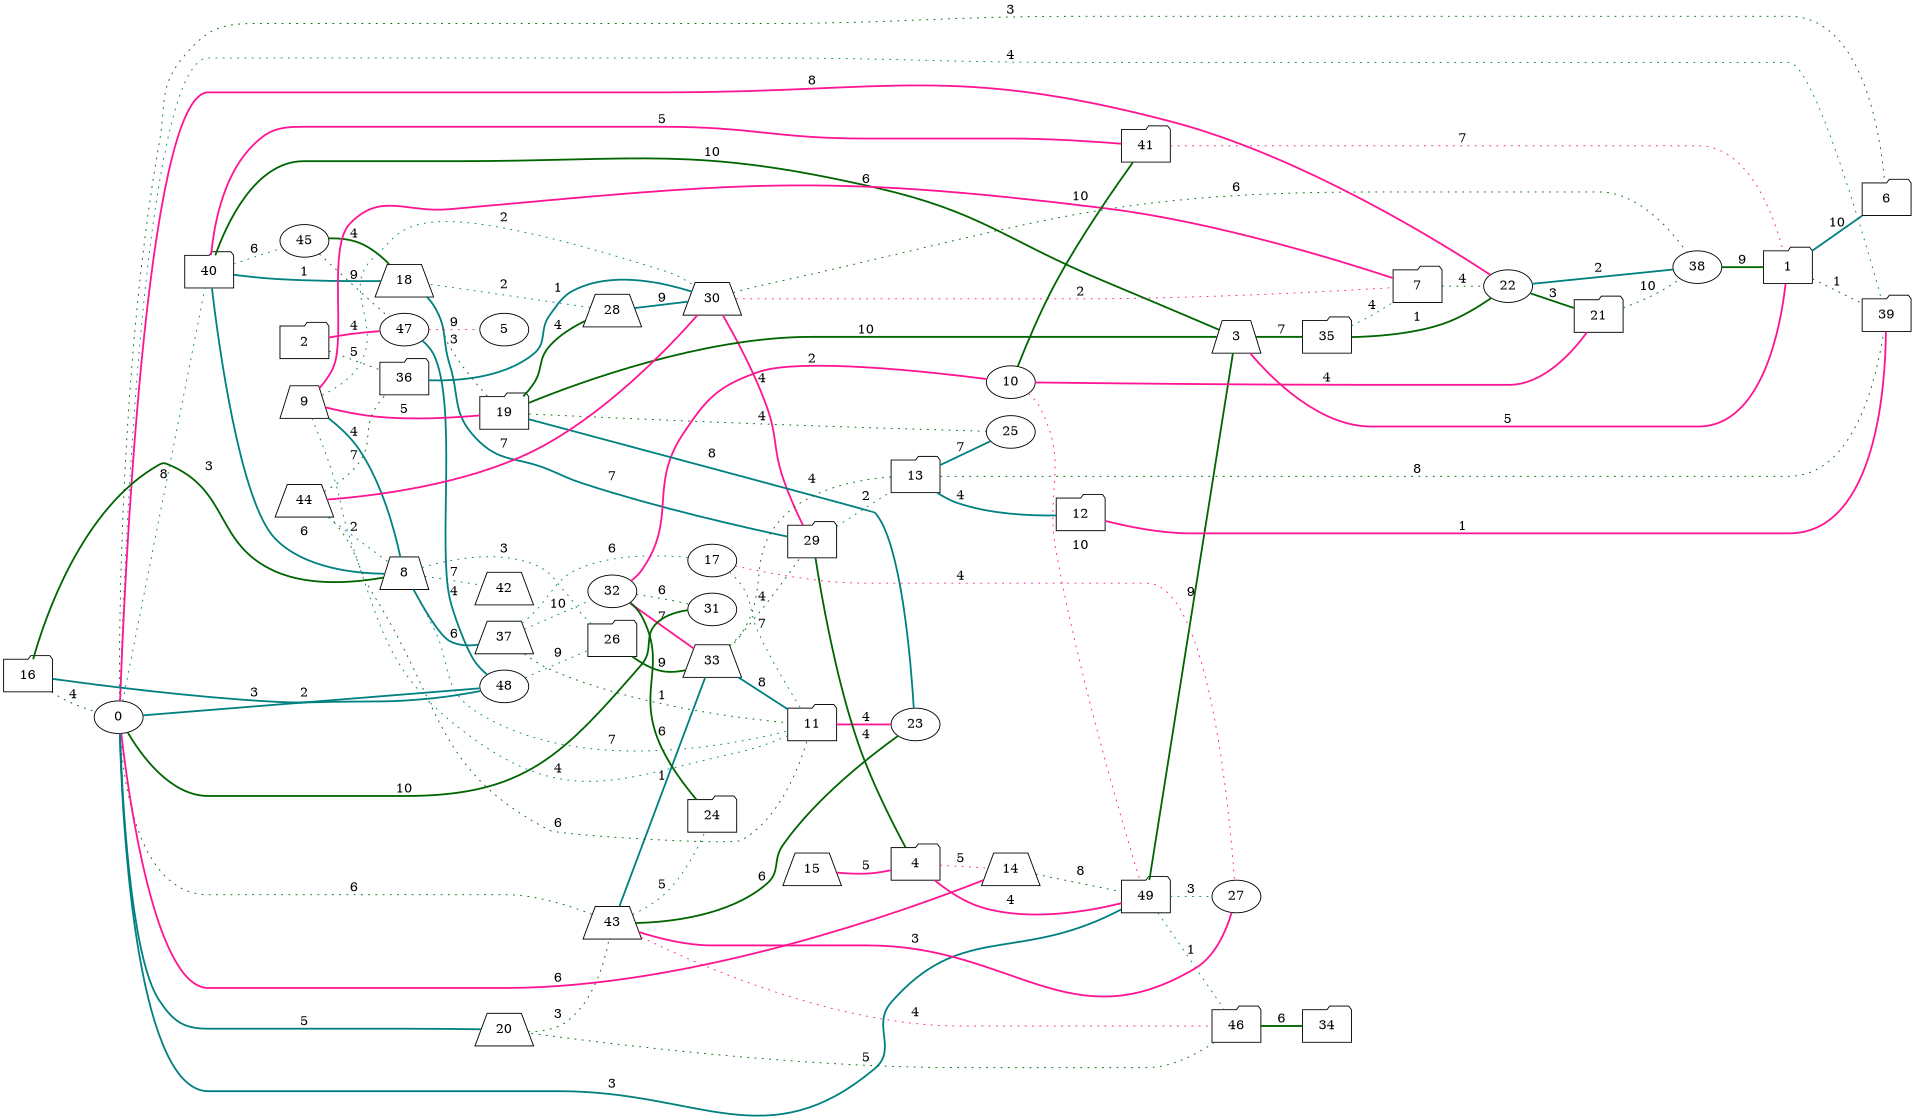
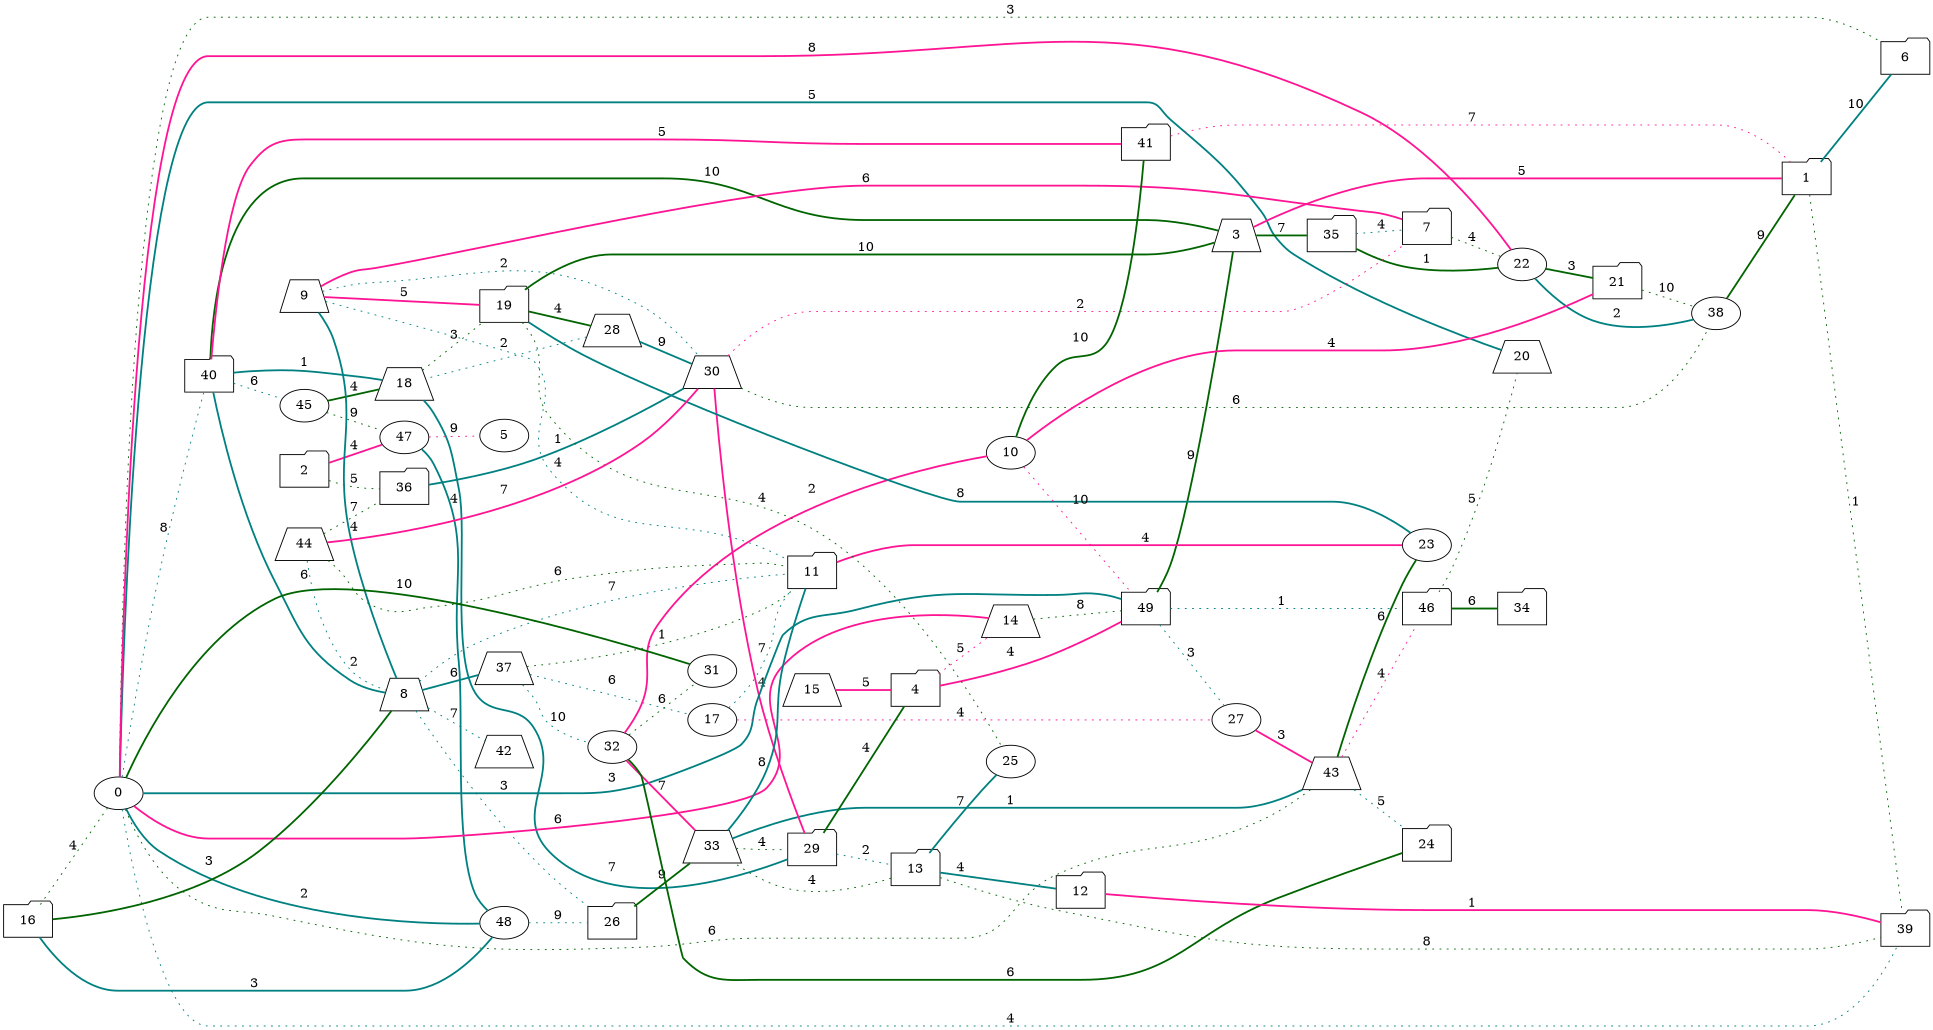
edge "43" -- "20": removed, label "3"
